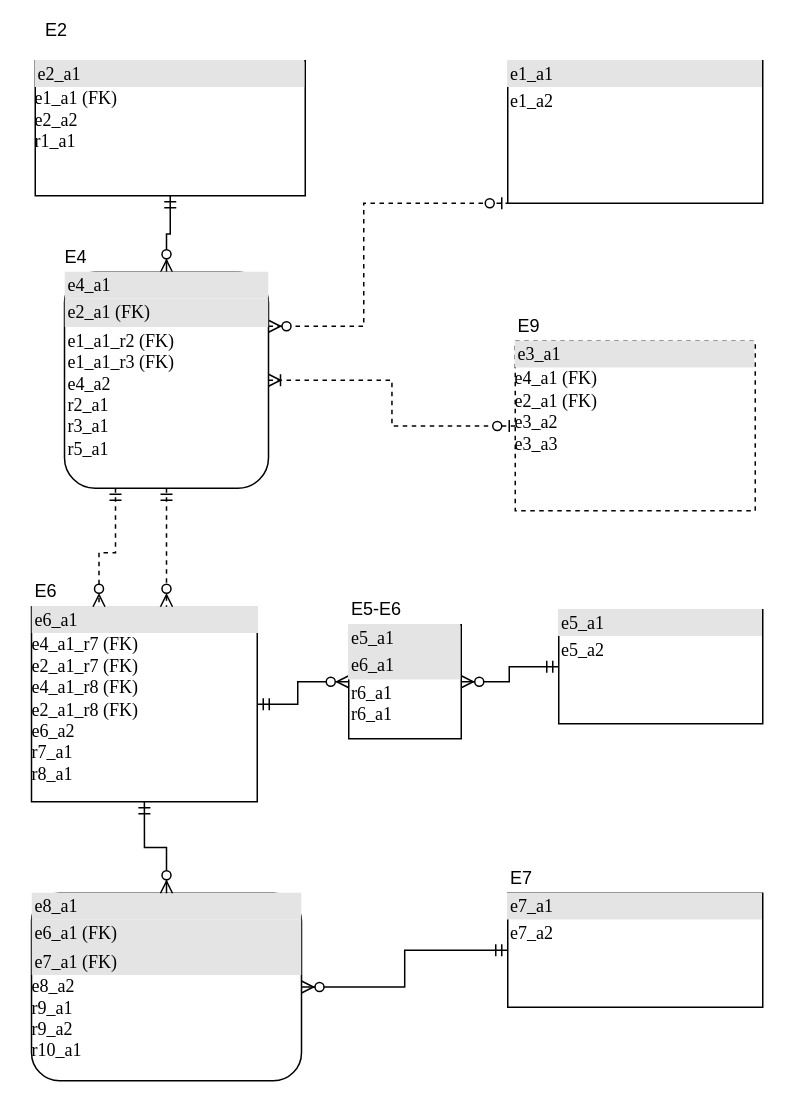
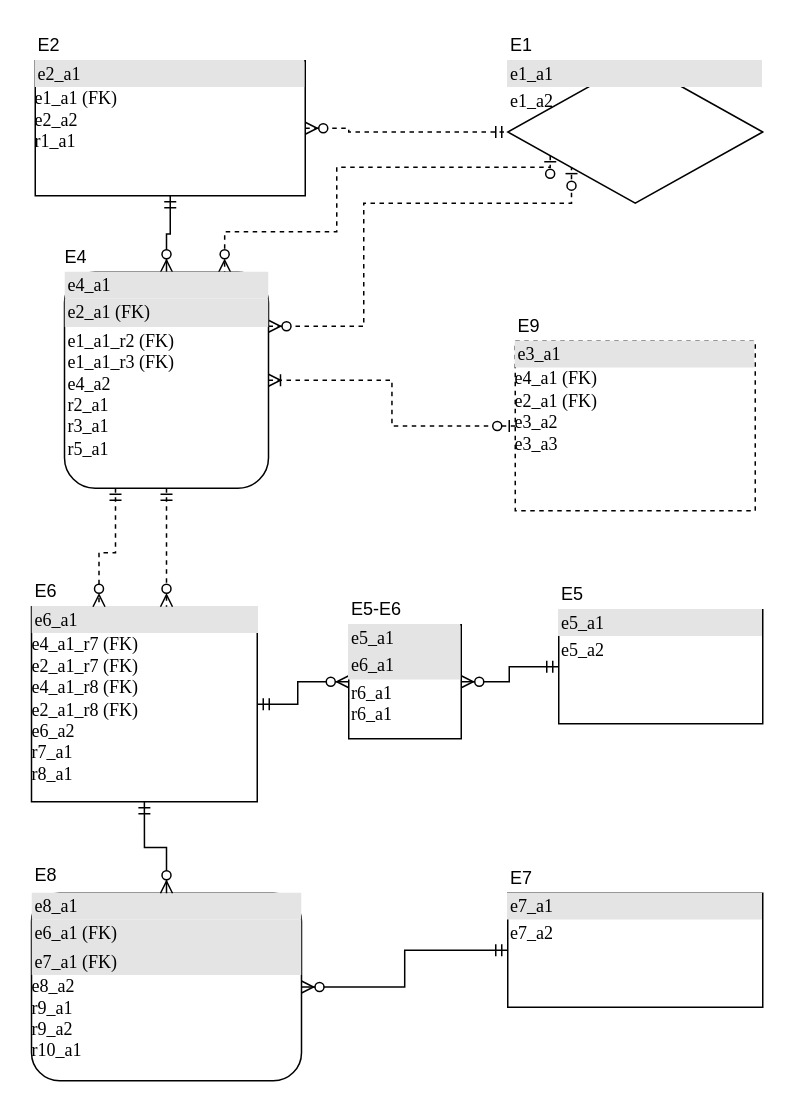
node "E2": moved (178, 31) -> (170, 46)
node "E1": added
edge "e2_a1 e1_a1 (FK) e2_a2 r1_a1" -- "e1_a1 e1_a2": added
node "e1_a1 e1_a2": shape rectangle -> diamond
edge "e1_a1 e1_a2" -- "E4": added
node "E5": added
node "E8": added
